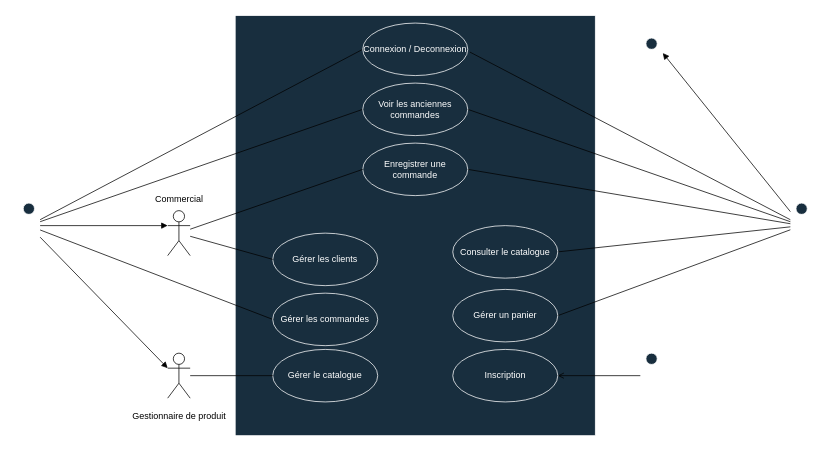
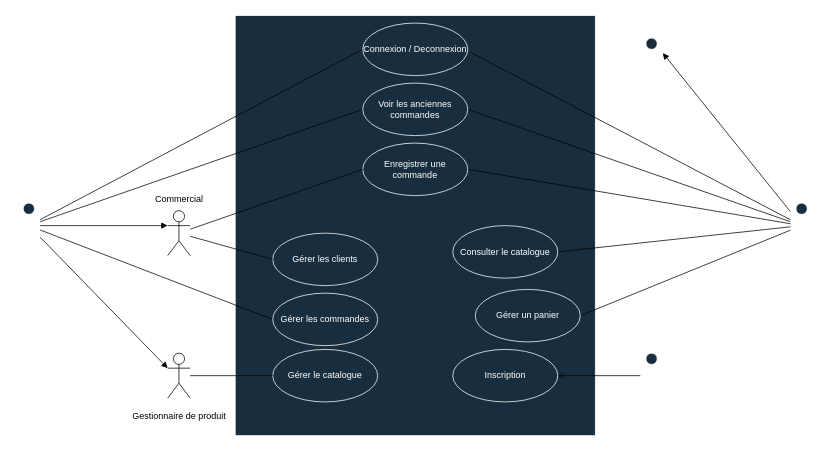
node "Gérer un panier": moved (505, 315) -> (528, 315)
